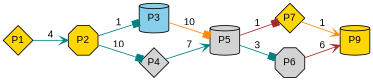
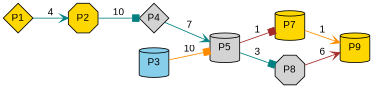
node "P7": shape diamond -> cylinder
edge "P2" -> "P3": removed, label "1"
node "P6": label "P6" -> "P8"
